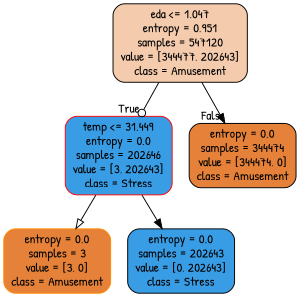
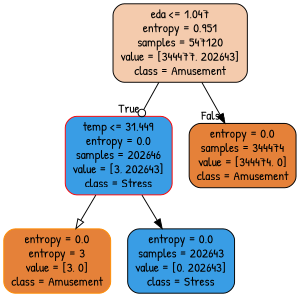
node "entropy = 0.0 samples = 3 value = [3, 0] class = Amusement": label "entropy = 0.0 samples = 3 value = [3, 0] class = Amusement" -> "entropy = 0.0 entropy = 3 value = [3, 0] class = Amusement"
